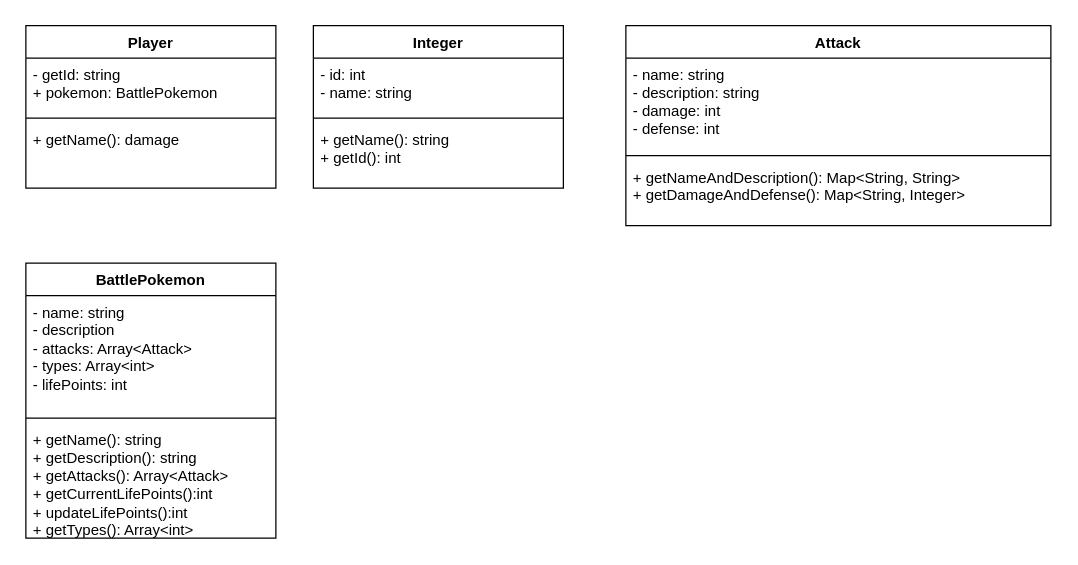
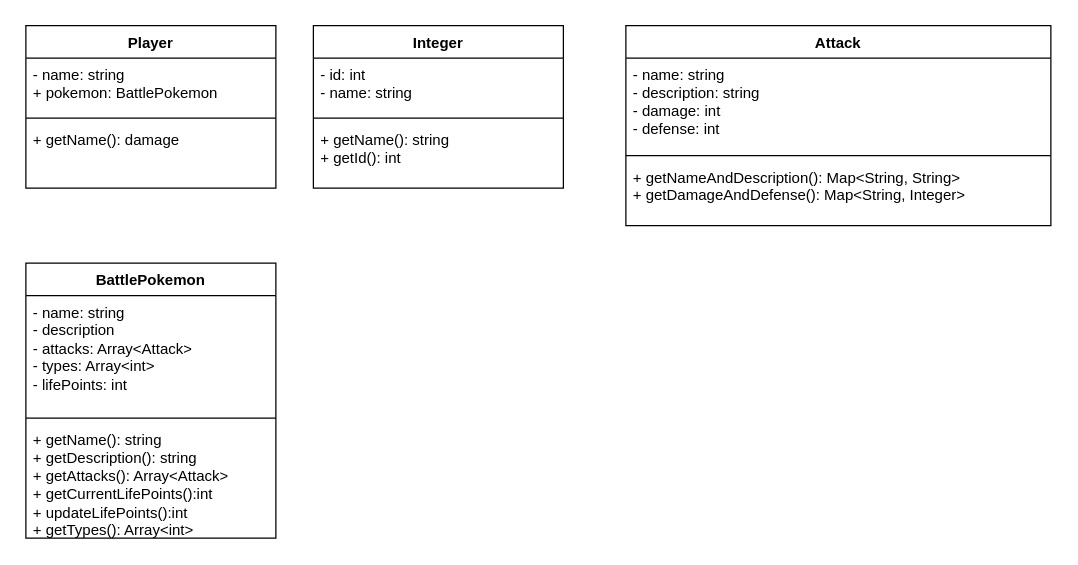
node "- getId: string + pokemon: BattlePokemon": label "- getId: string + pokemon: BattlePokemon" -> "- name: string + pokemon: BattlePokemon"
